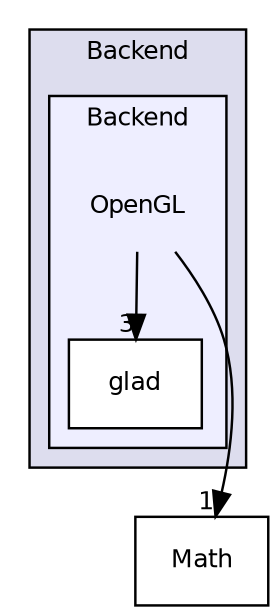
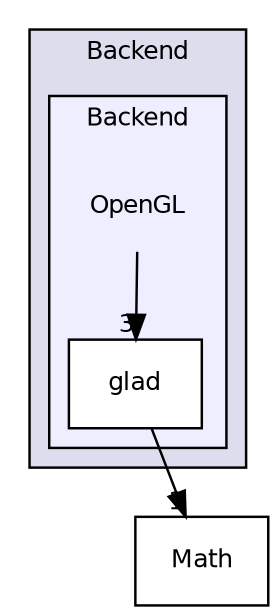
edge "OpenGL" -> "Math": now "glad" -> "Math"
